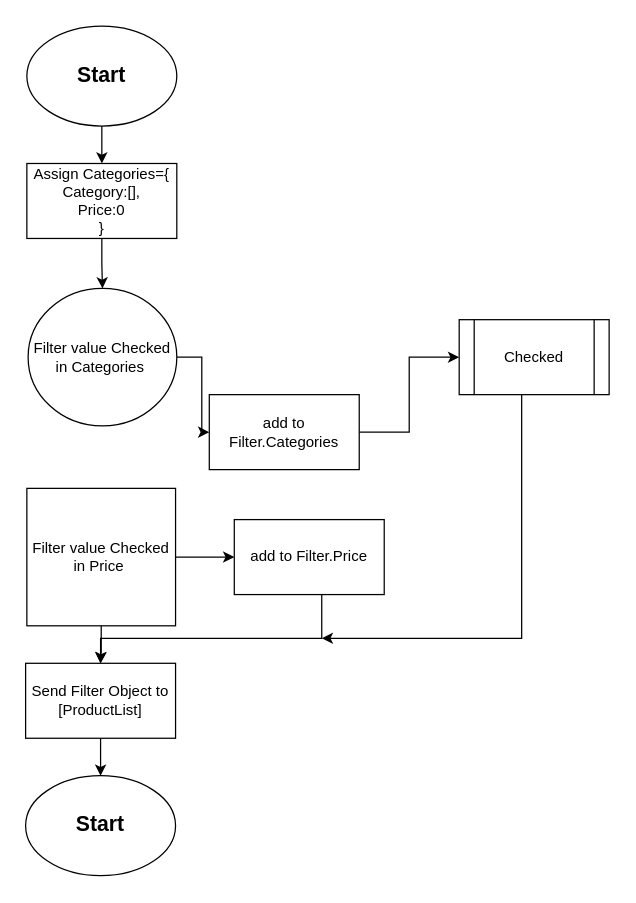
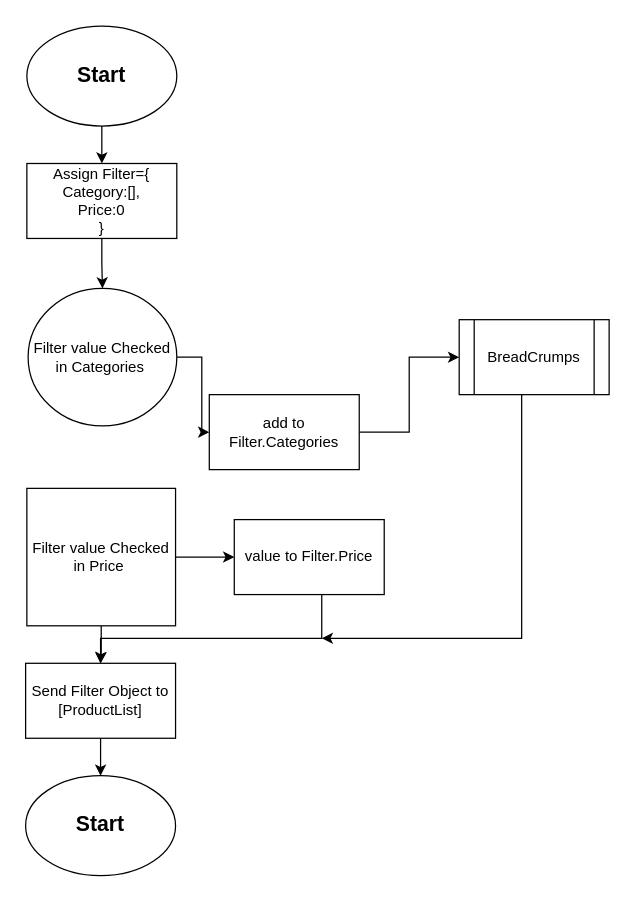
node "Assign Categories={ Category:[], Price:0 }": label "Assign Categories={ Category:[], Price:0 }" -> "Assign Filter={ Category:[], Price:0 }"
node "Checked": label "Checked" -> "BreadCrumps"
node "add to Filter.Price": label "add to Filter.Price" -> "value to Filter.Price"
